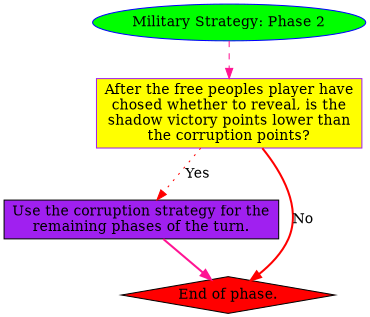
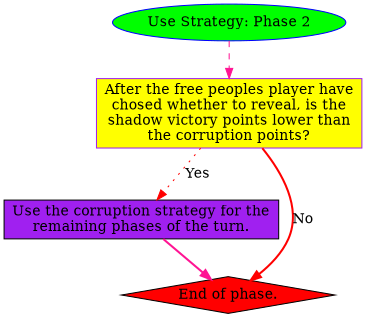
node "Military Strategy: Phase 2": label "Military Strategy: Phase 2" -> "Use Strategy: Phase 2"
